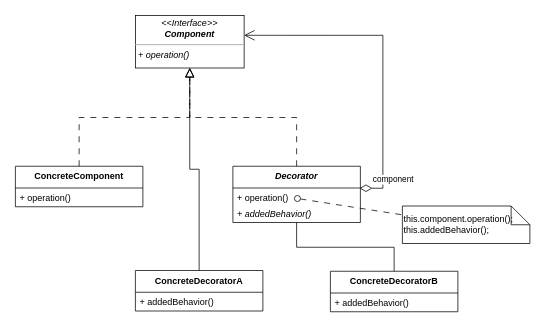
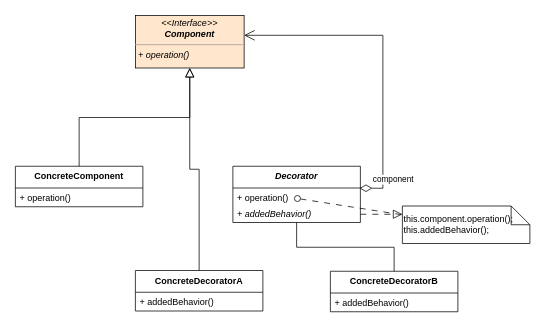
node "<<Interface>> Component + operation()": fillcolor #ffffff -> #ffe6cc
edge "ConcreteComponent" -> "<<Interface>> Component + operation()": style dashed -> solid
edge "Decorator" -> "<<Interface>> Component + operation()": now "Decorator" -> "this.component.operation(); this.addedBehavior();"
